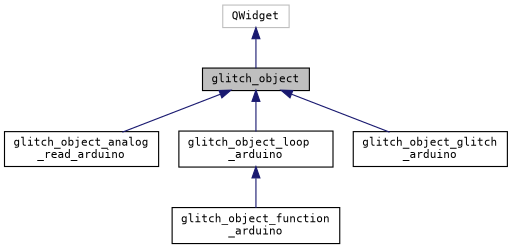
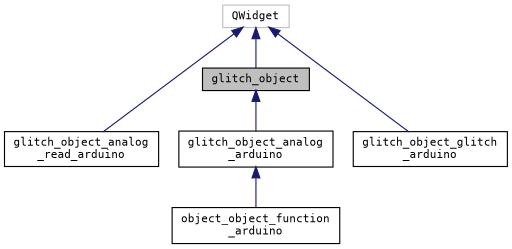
edge "glitch_object_analog _read_arduino" -> "glitch_object": now "glitch_object_analog _read_arduino" -> "QWidget"
edge "glitch_object_glitch _arduino" -> "glitch_object": now "glitch_object_glitch _arduino" -> "QWidget"
node "glitch_object_loop _arduino": label "glitch_object_loop _arduino" -> "glitch_object_analog _arduino"
node "glitch_object_function _arduino": label "glitch_object_function _arduino" -> "object_object_function _arduino"
